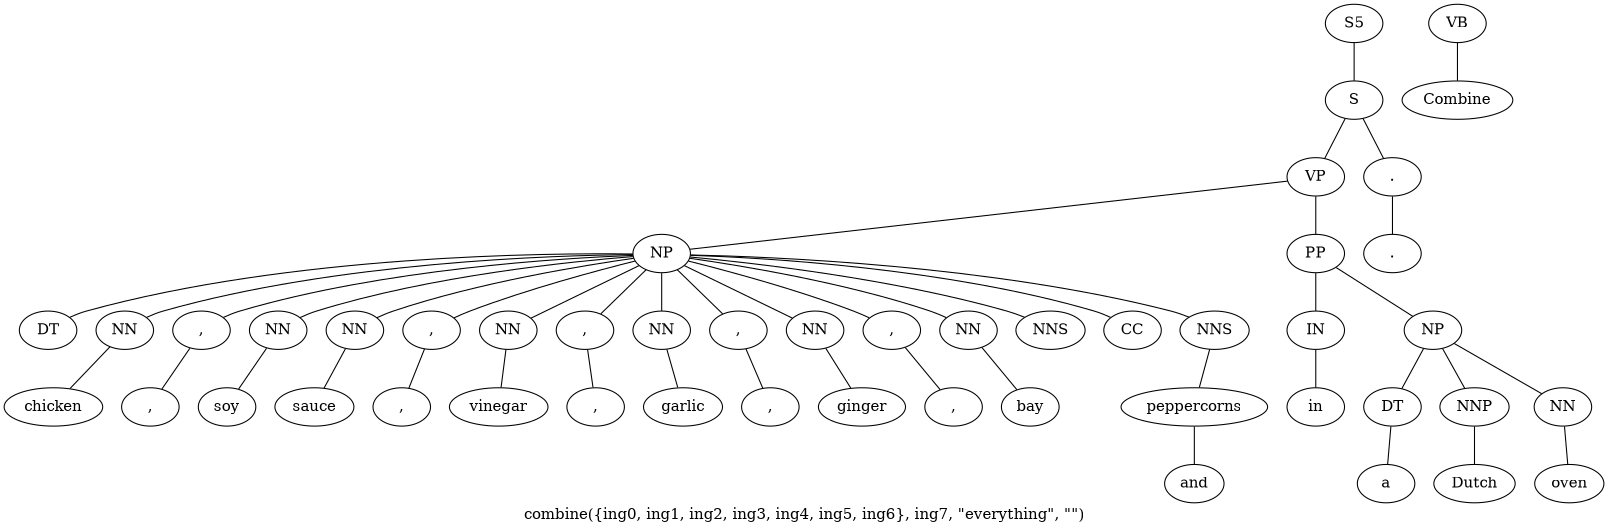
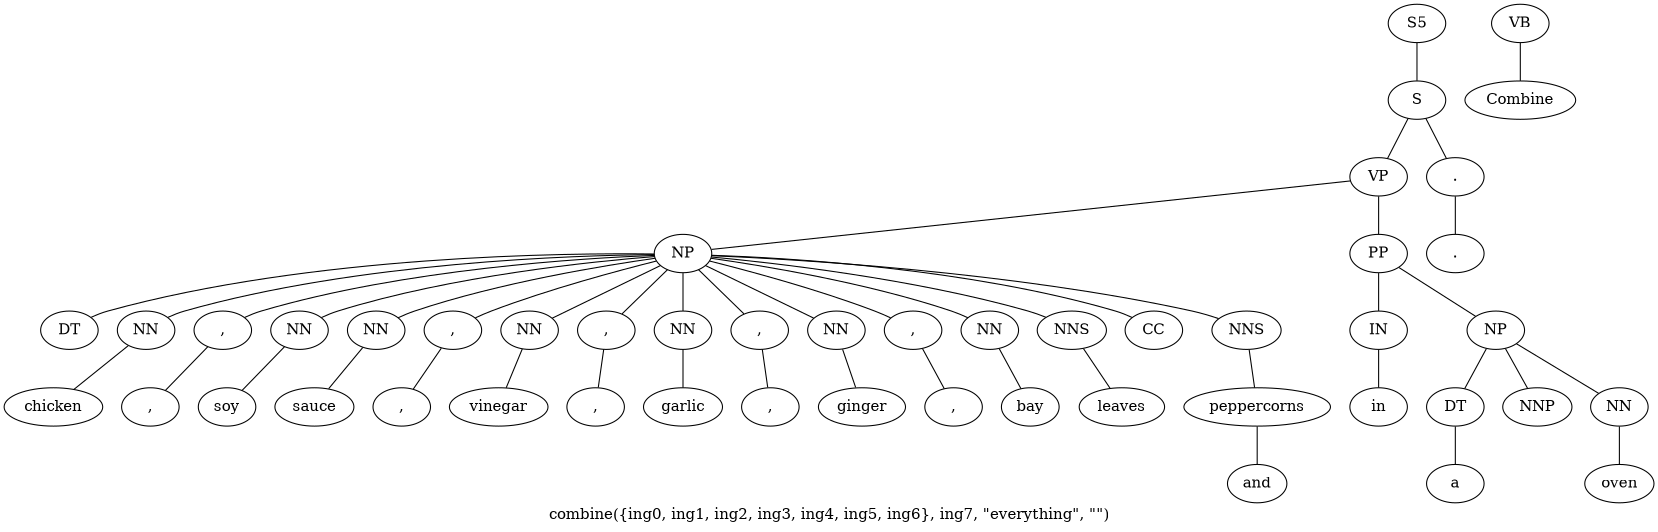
node "leaves": added
node "Dutch": removed
